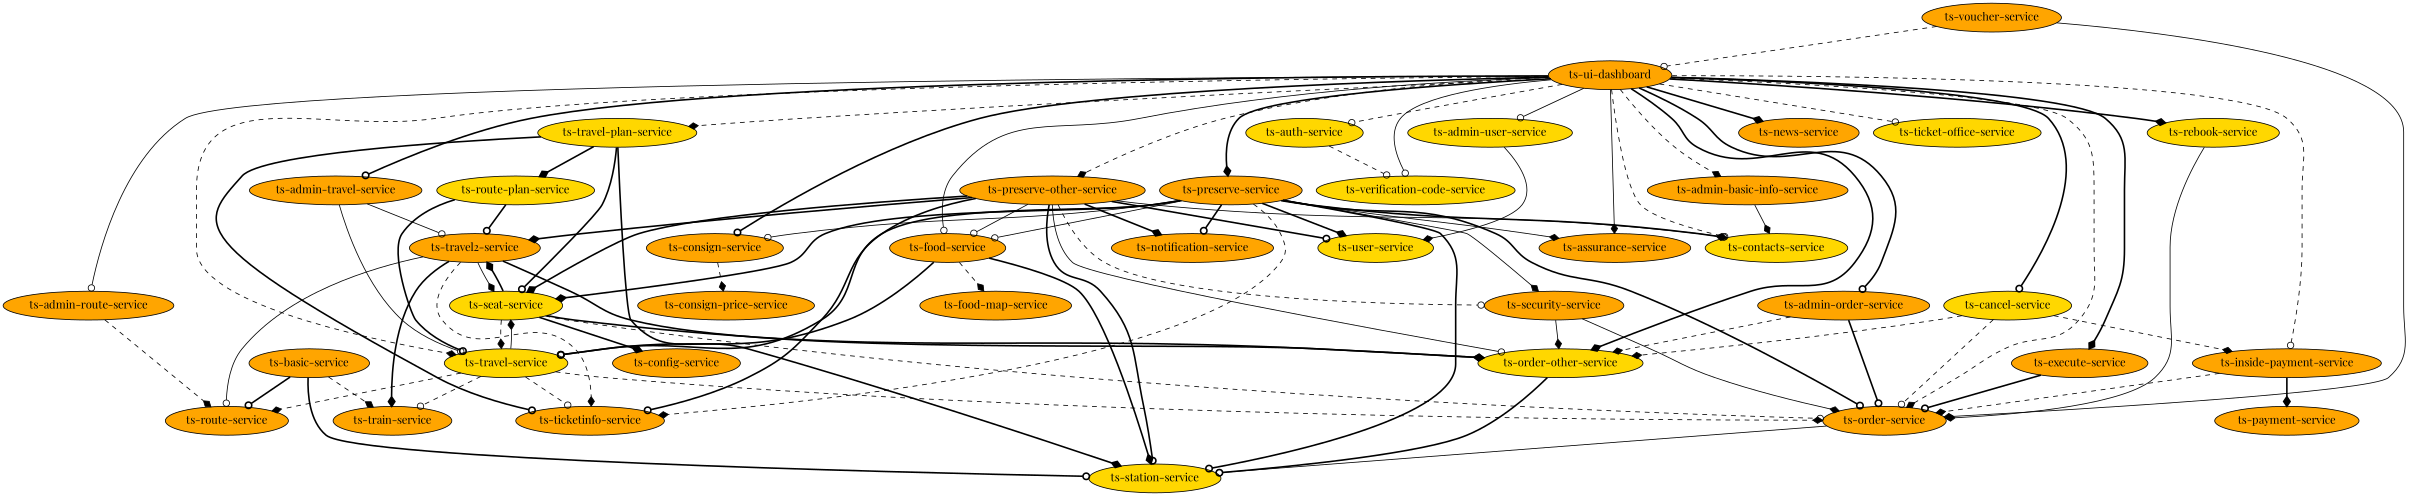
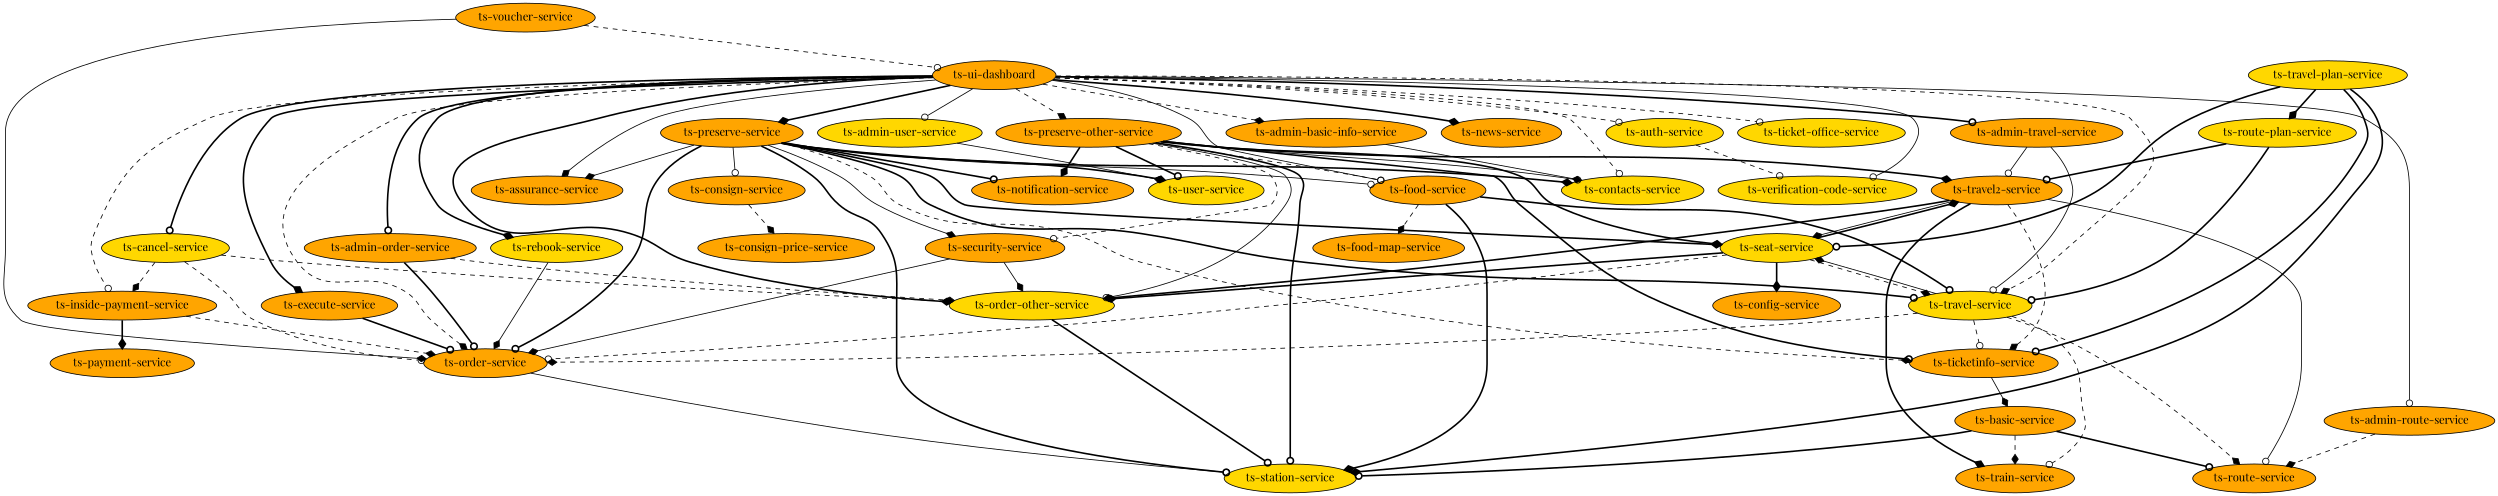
edge "ts-ui-dashboard" -> "ts-travel-plan-service": removed
edge "ts-ui-dashboard" -> "ts-consign-service": removed
edge "ts-preserve-other-service" -> "ts-food-service": style solid -> dashed
edge "ts-ticketinfo-service" -> "ts-basic-service": added
